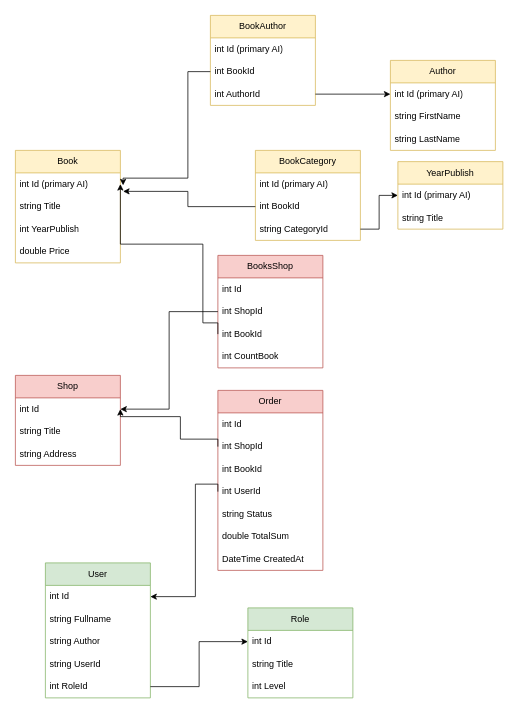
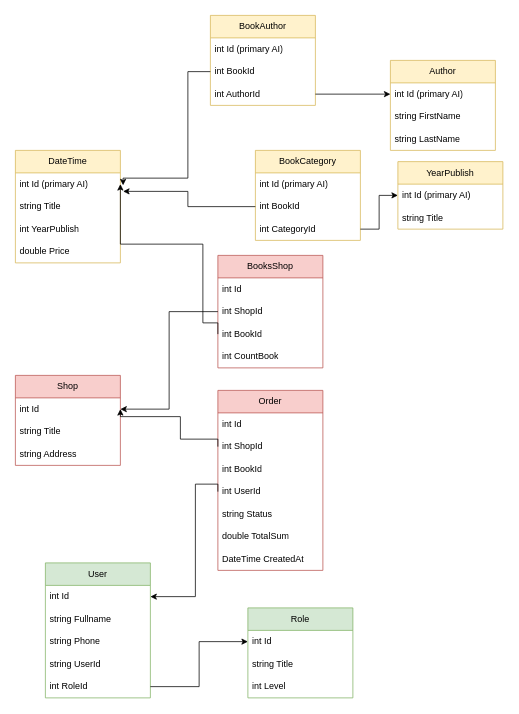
node "Book": label "Book" -> "DateTime"
node "string CategoryId": label "string CategoryId" -> "int CategoryId"
node "string Author": label "string Author" -> "string Phone"
